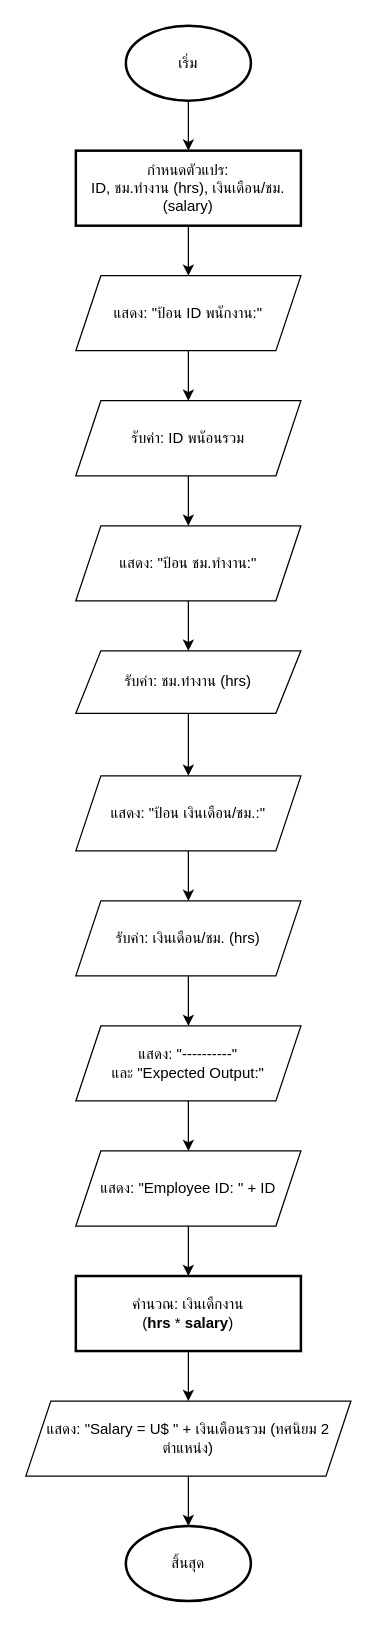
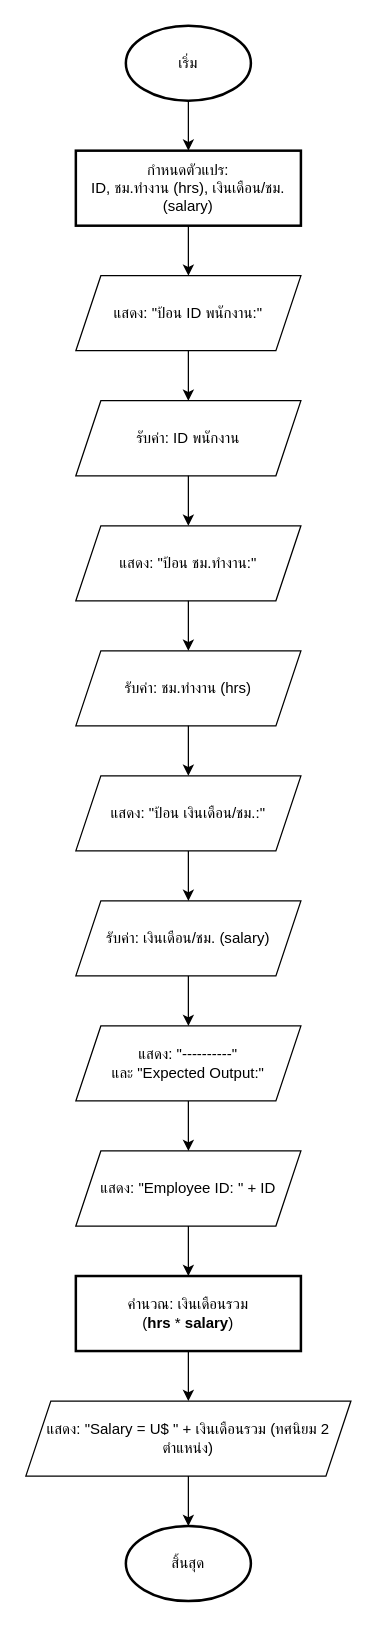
node "รับค่า: ID พนัอนรวม": label "รับค่า: ID พนัอนรวม" -> "รับค่า: ID พนักงาน"
node "รับค่า: ชม.ทำงาน (hrs)": size 225x63 -> 225x75
node "รับค่า: เงินเดือน/ชม. (hrs)": label "รับค่า: เงินเดือน/ชม. (hrs)" -> "รับค่า: เงินเดือน/ชม. (salary)"
node "คำนวณ: เงินเดืกงาน (hrs * salary)": label "คำนวณ: เงินเดืกงาน (hrs * salary)" -> "คำนวณ: เงินเดือนรวม (hrs * salary)"
